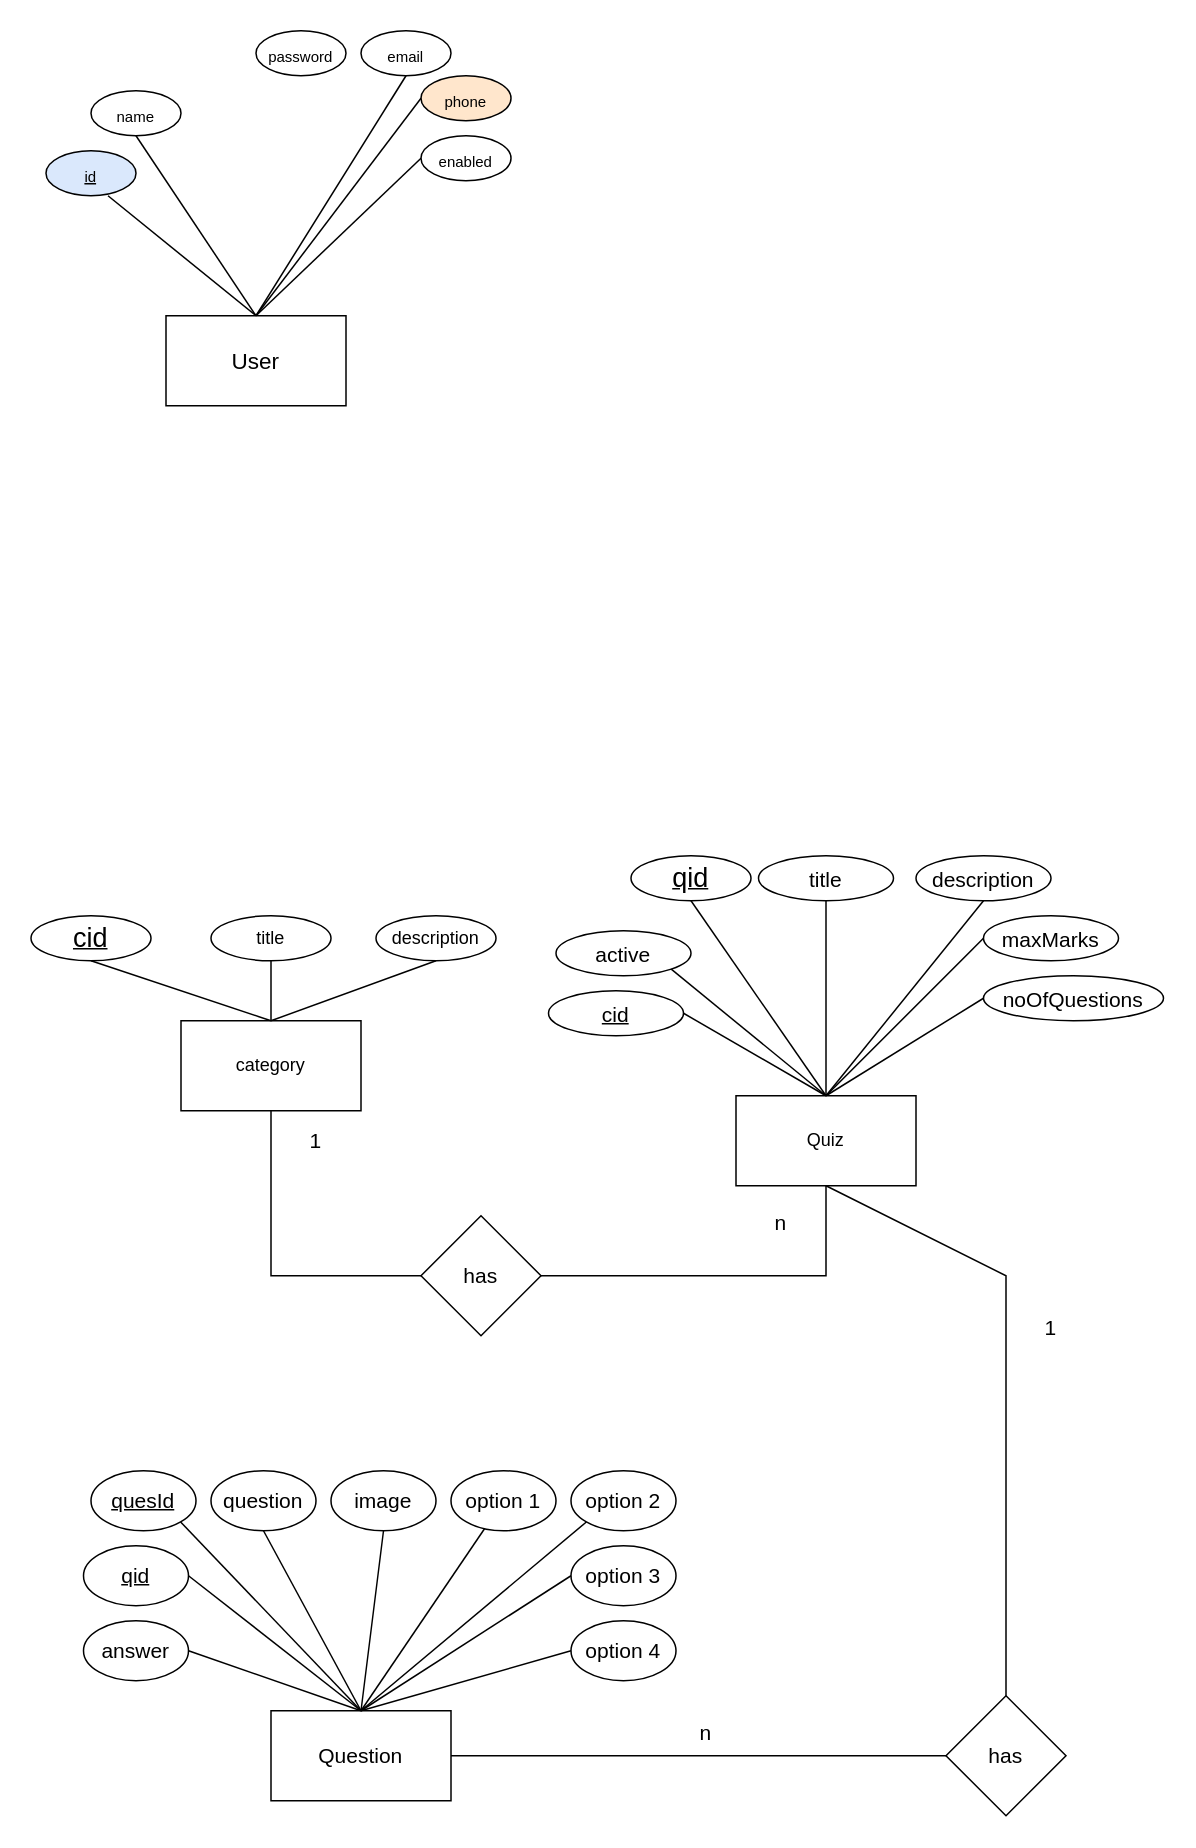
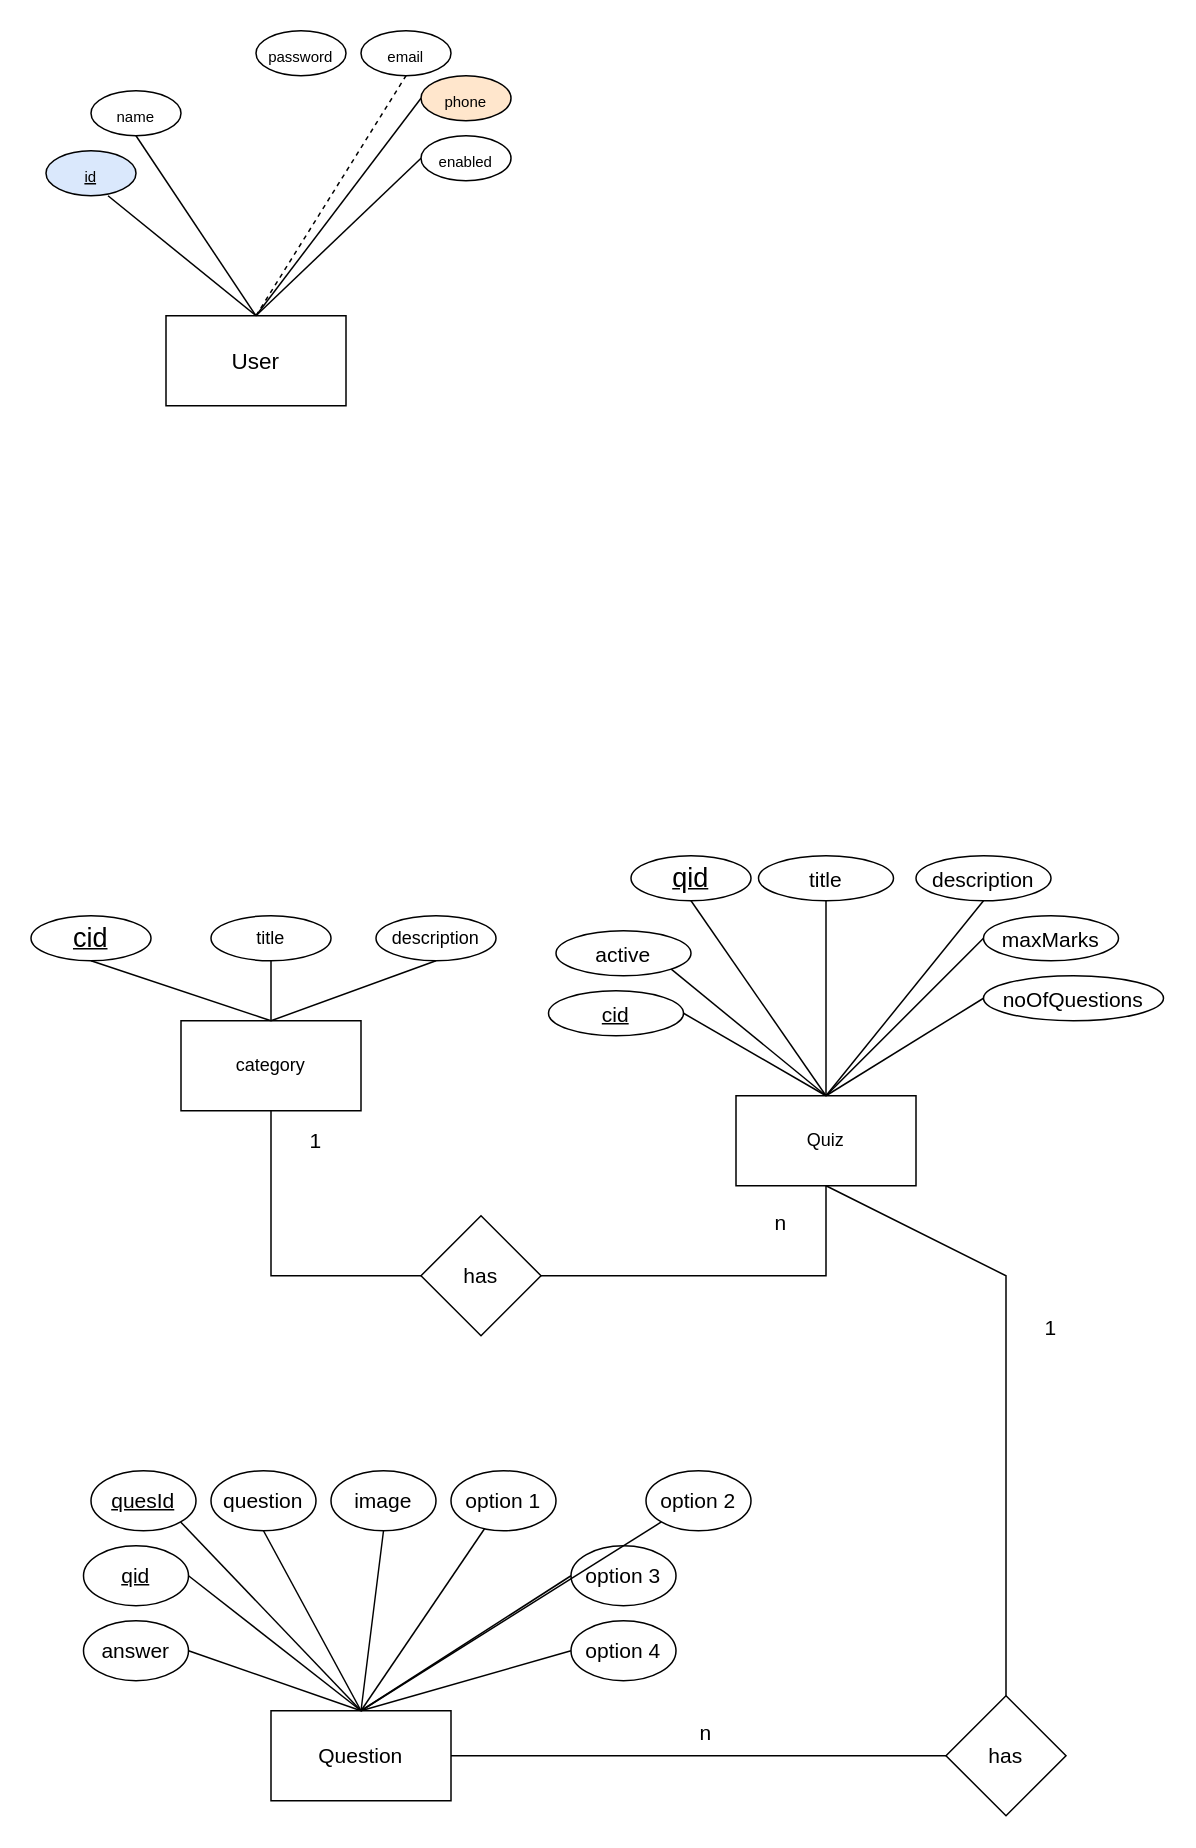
edge "email" -- "User": style solid -> dashed
node "option 2": moved (623, 1501) -> (698, 1501)
